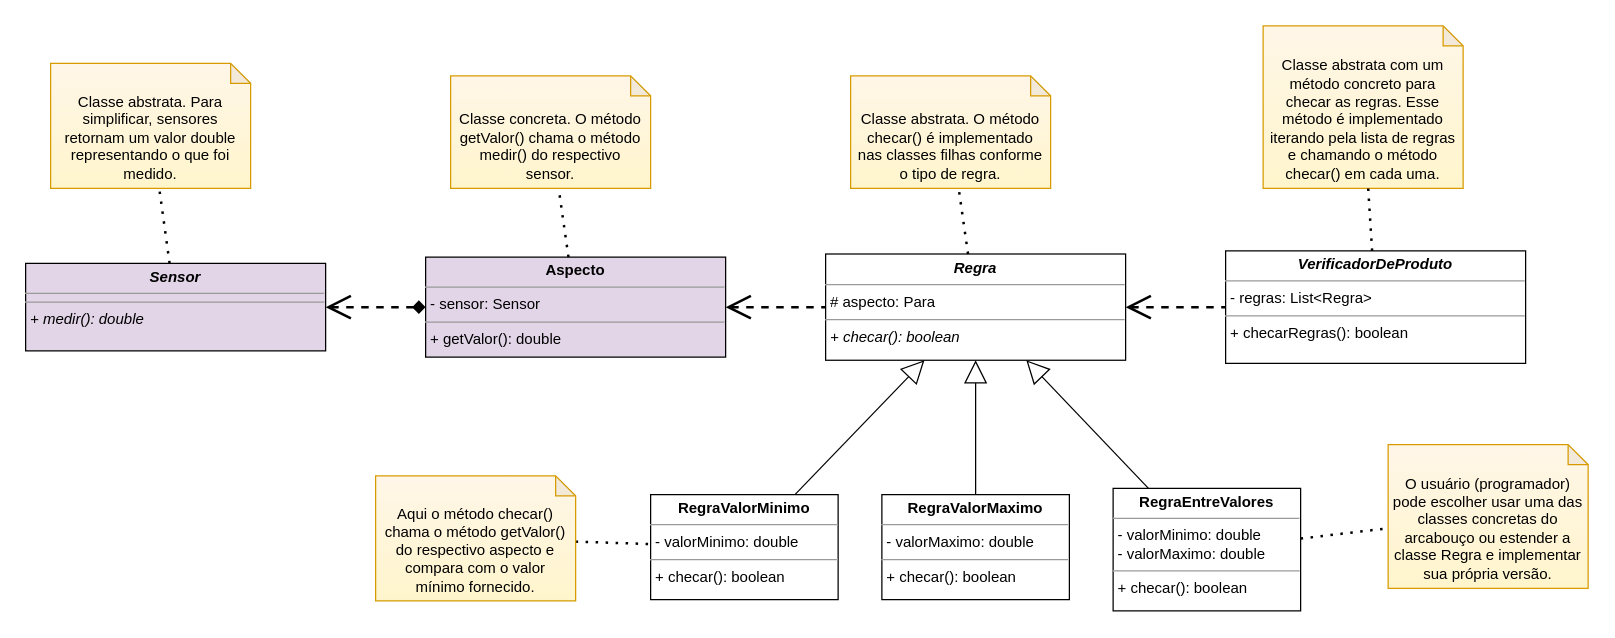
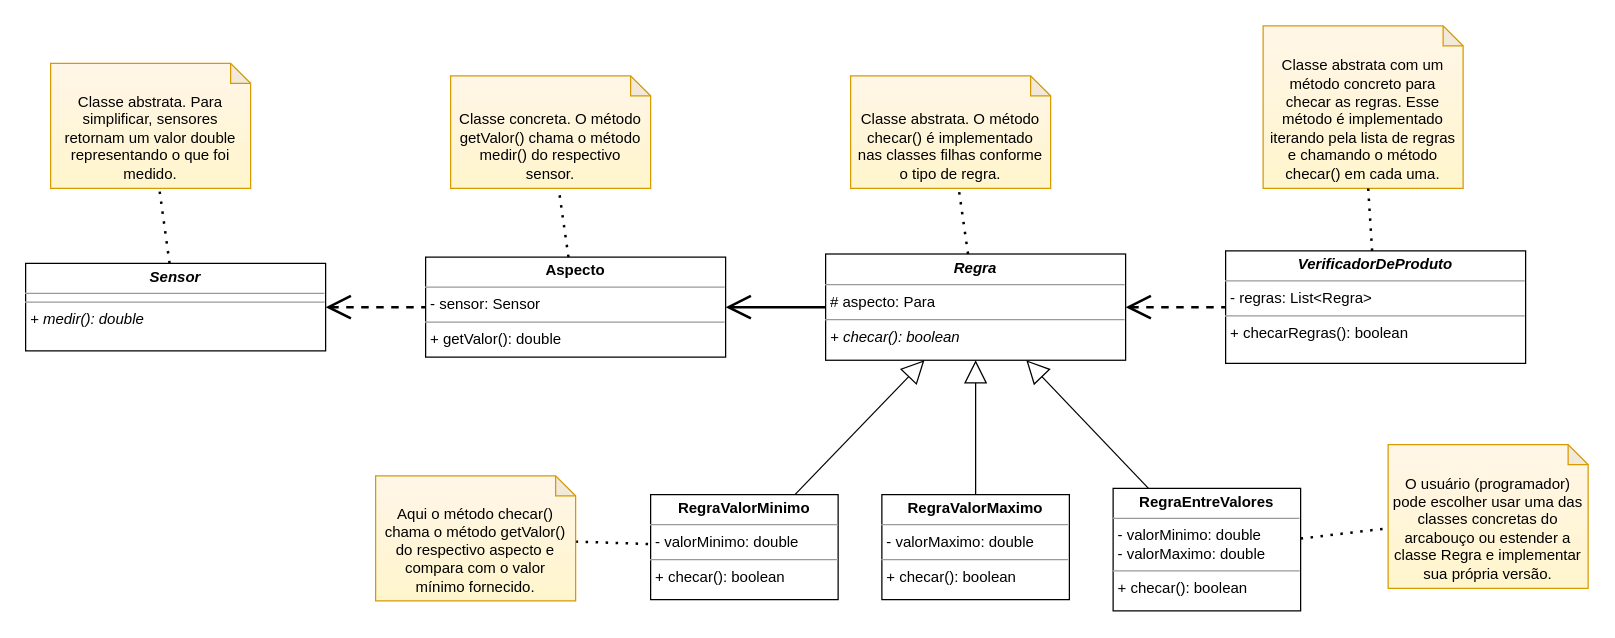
node "Sensor + medir(): double": fillcolor #e1d5e7 -> #ffffff
edge "Sensor + medir(): double" -- "Aspecto - sensor: Sensor + getValor(): double": arrowhead diamond -> none
node "Aspecto - sensor: Sensor + getValor(): double": fillcolor #e1d5e7 -> #ffffff
edge "Regra # aspecto: Para + checar(): boolean" -> "Aspecto - sensor: Sensor + getValor(): double": style dashed -> solid
